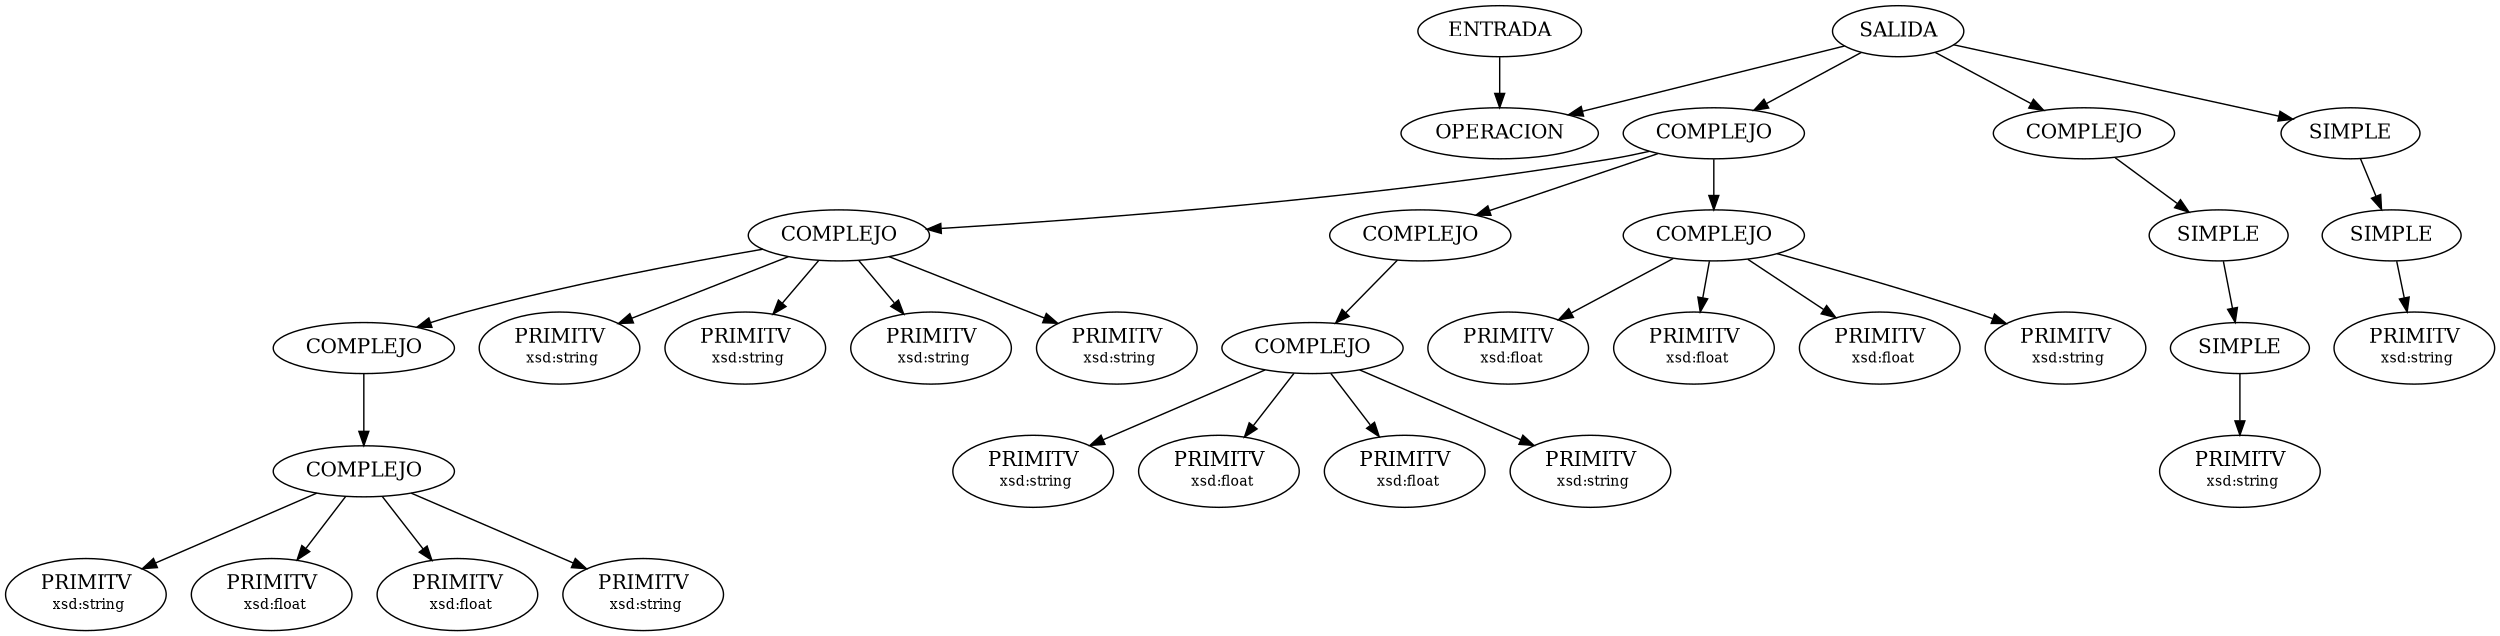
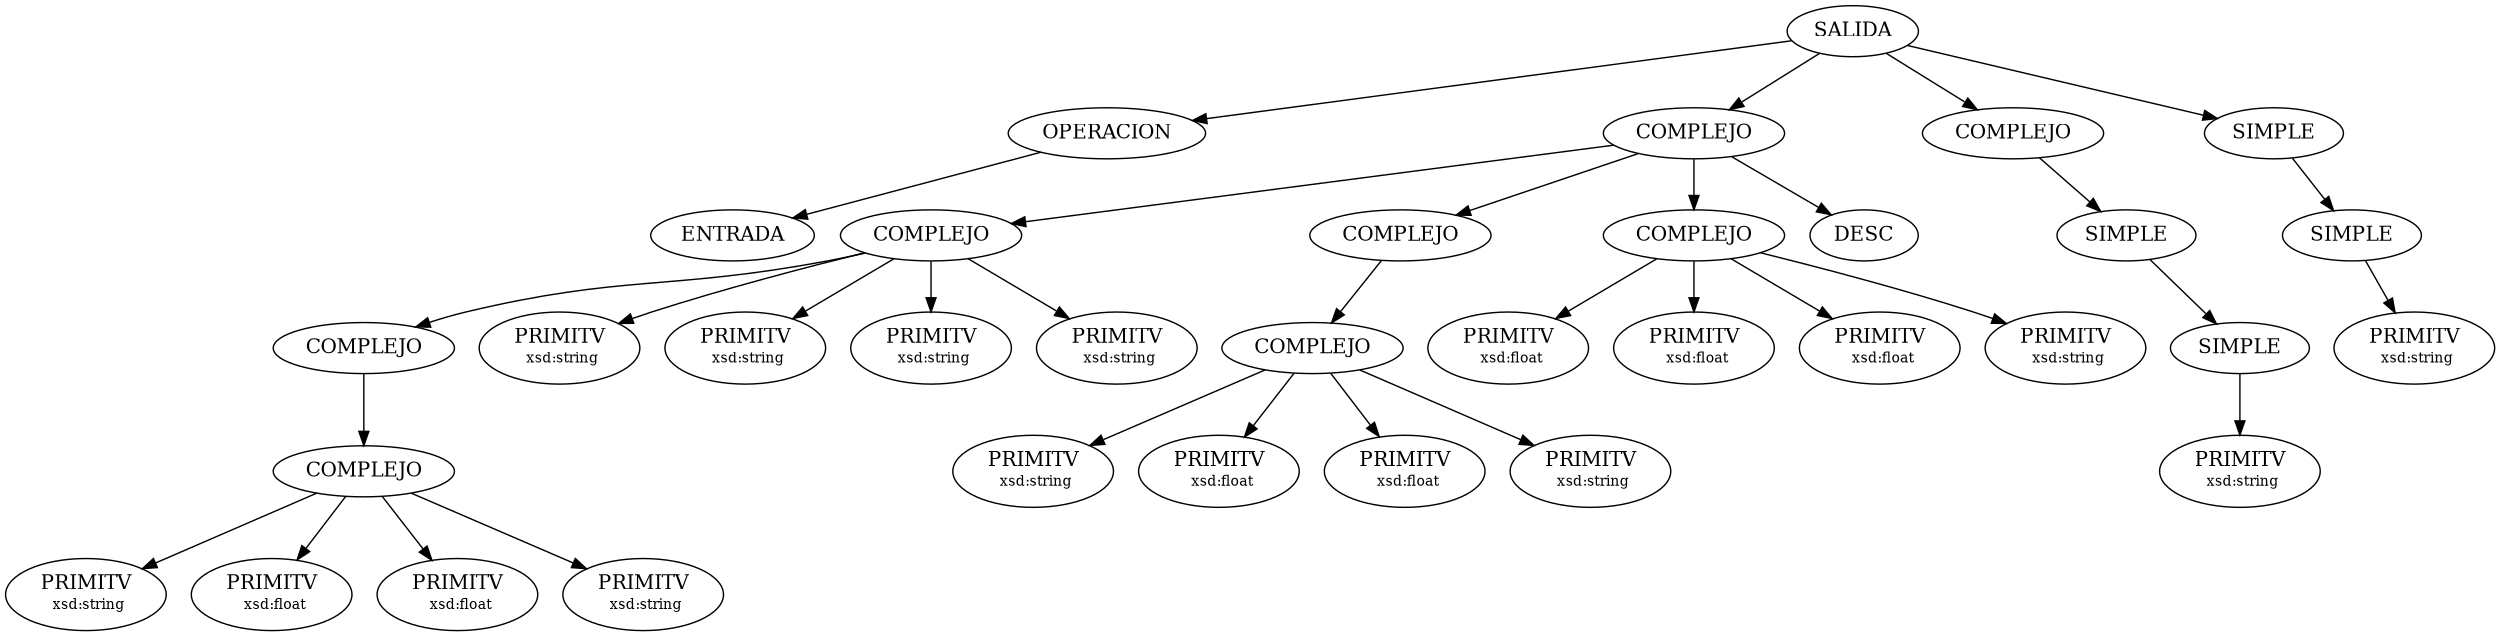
edge "ENTRADA" -> "OPERACION": reversed
node "DESC": added
